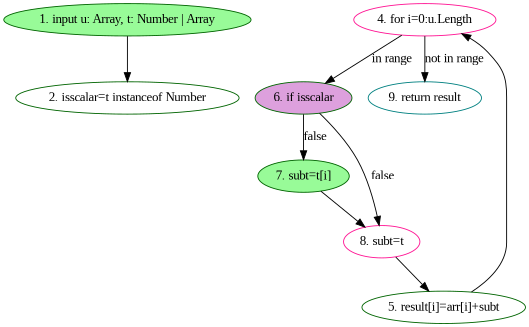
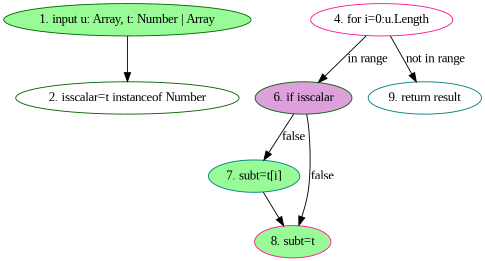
node "7. subt=t[i]": color darkgreen -> teal
node "8. subt=t": fillcolor white -> palegreen
node "5. result[i]=arr[i]+subt": removed
